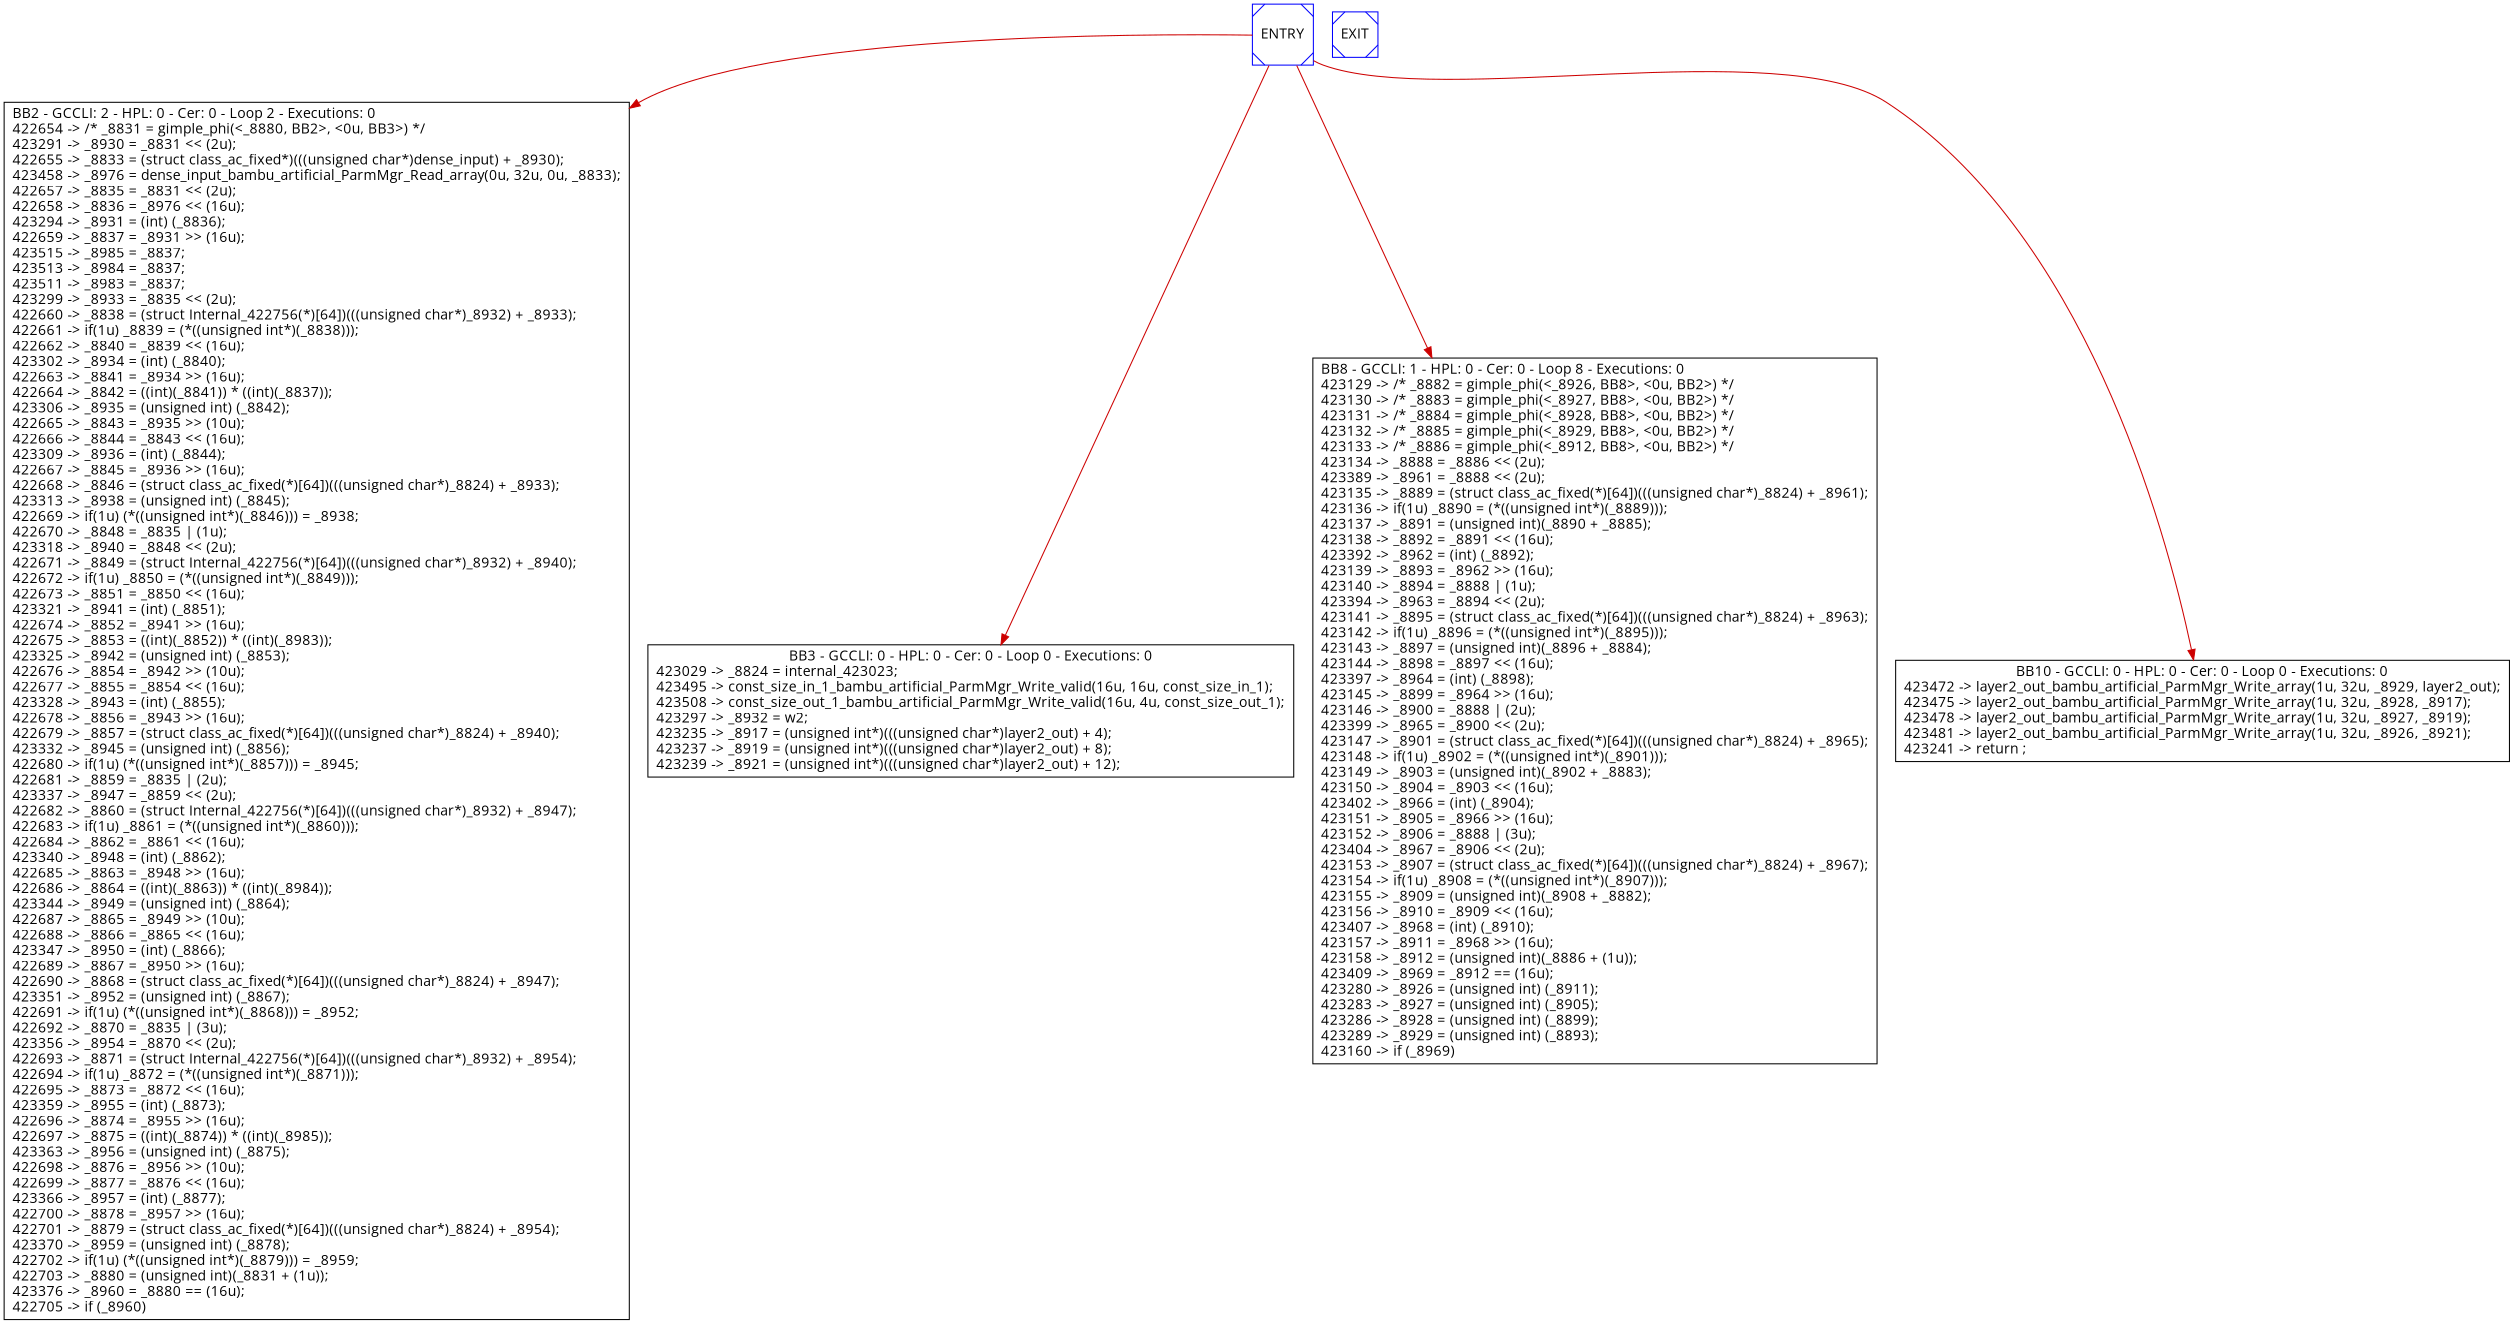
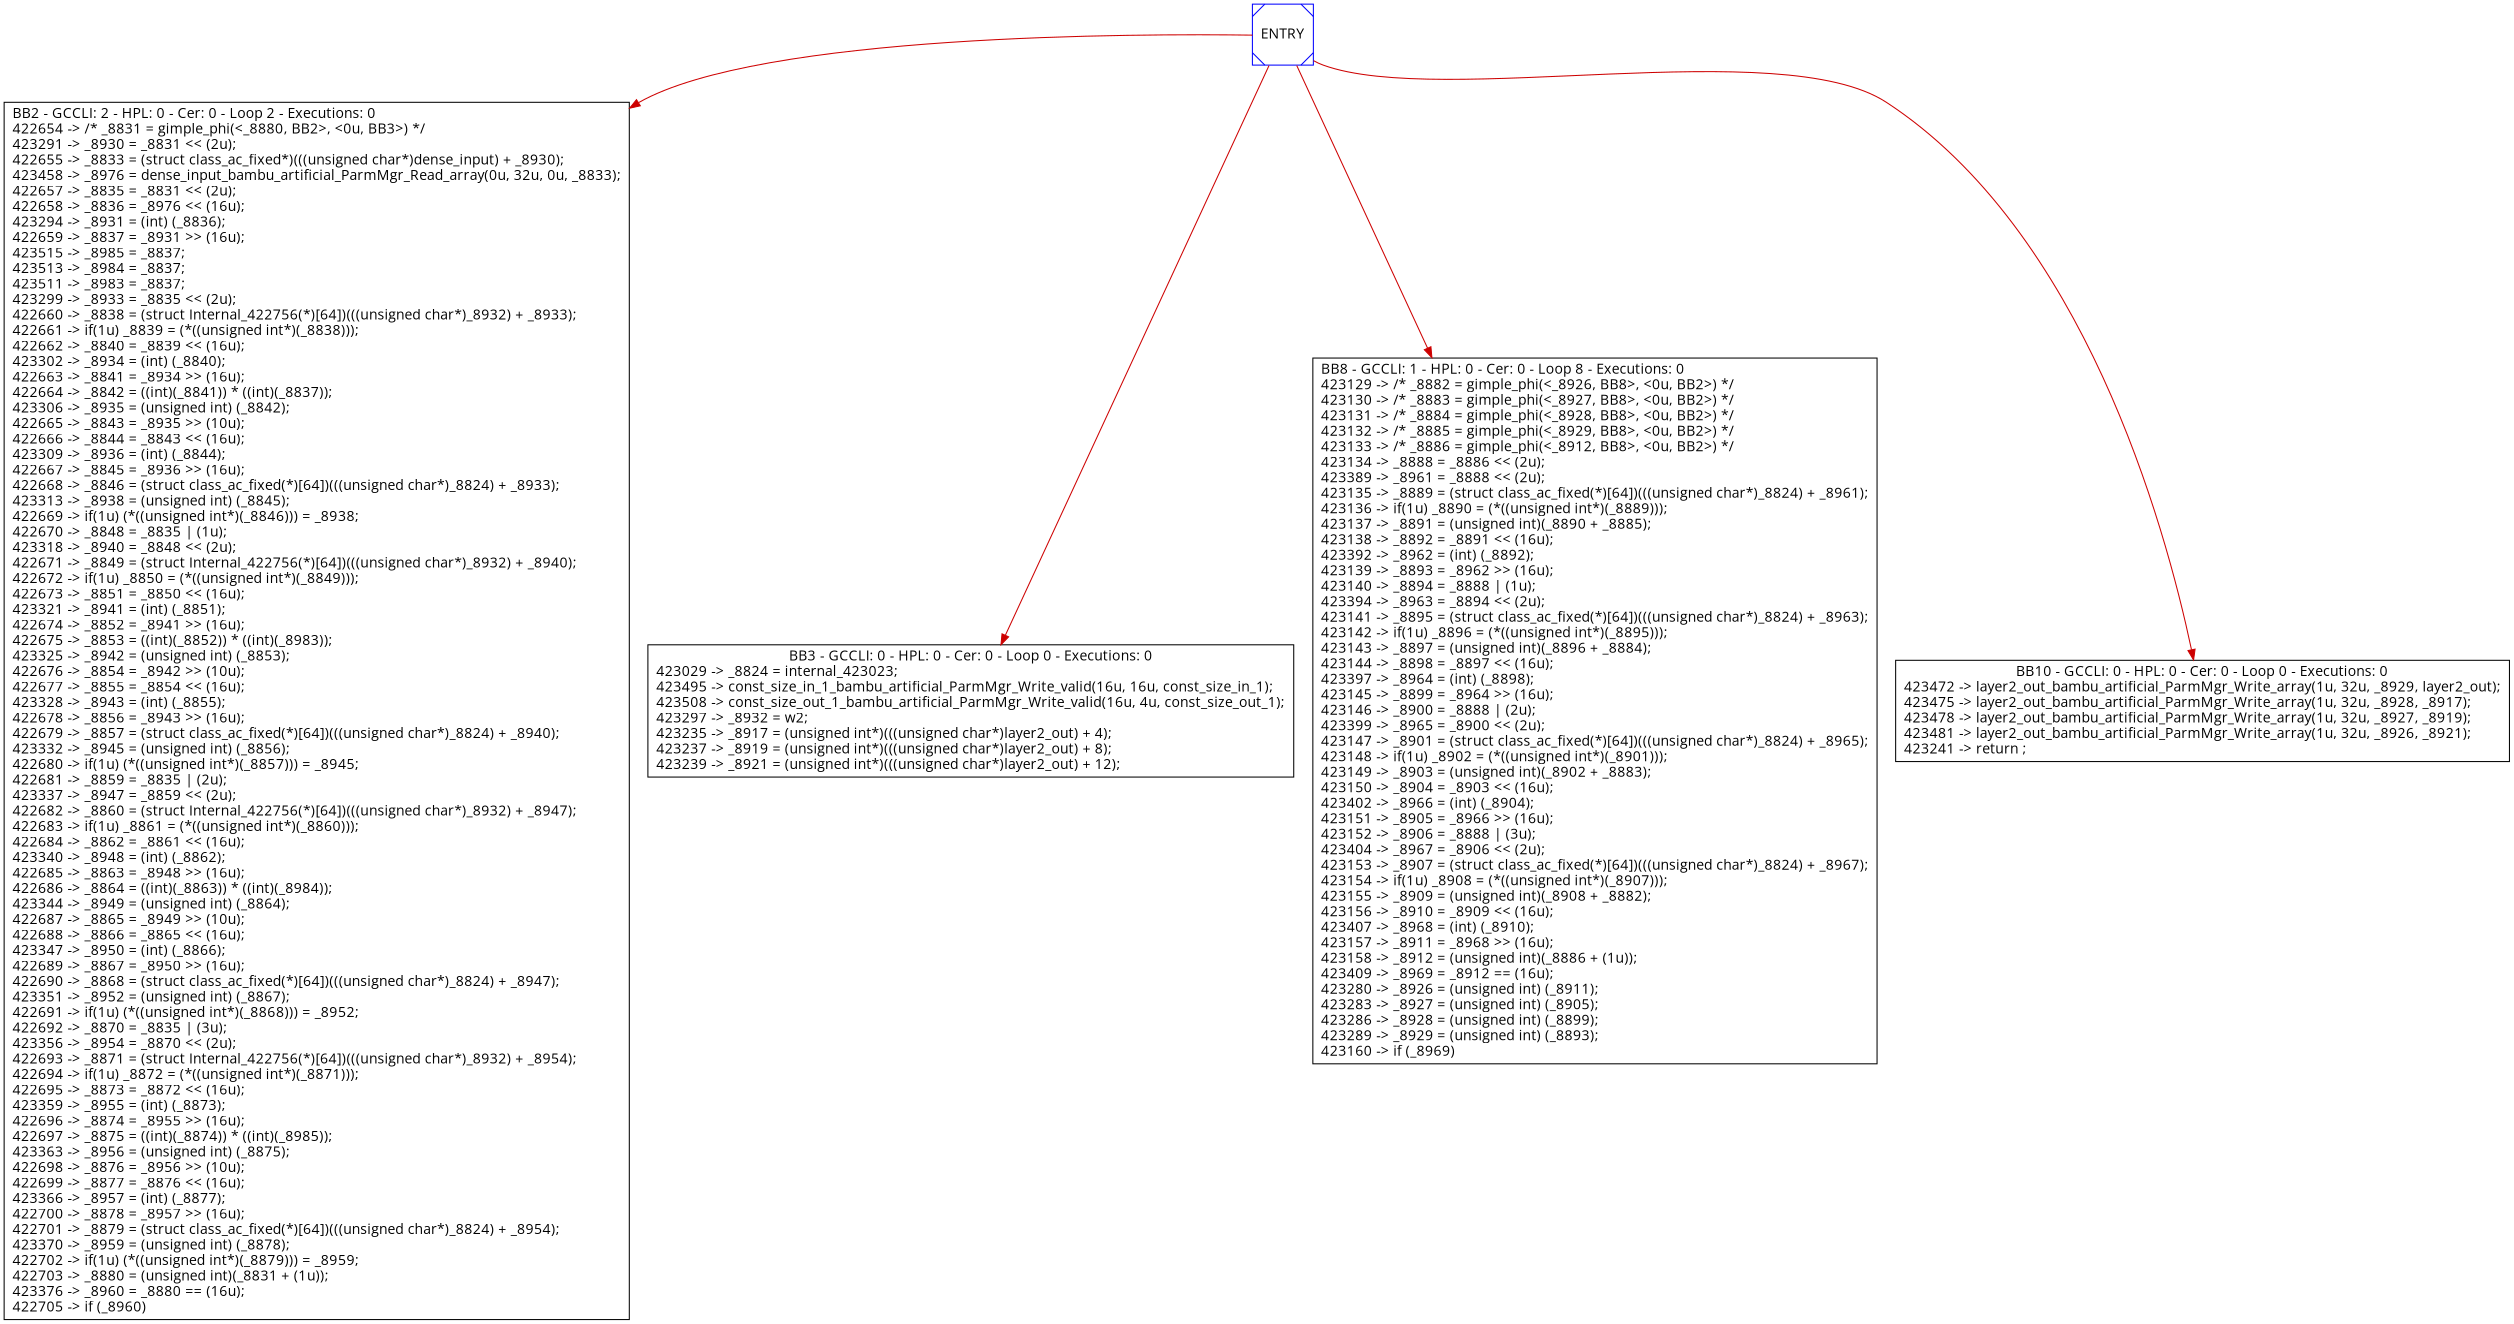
node "EXIT": removed
